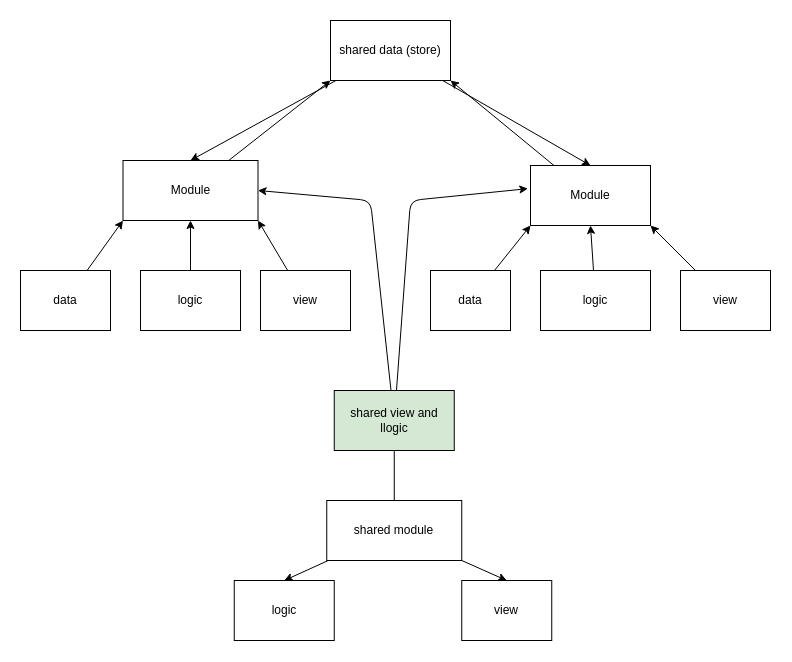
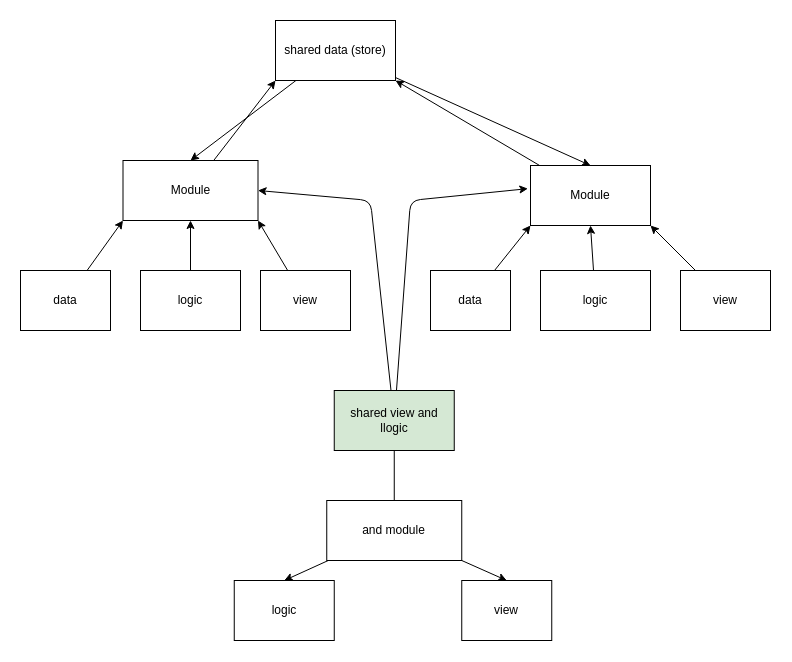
node "shared data (store)": moved (391, 51) -> (336, 51)
node "shared module": label "shared module" -> "and module"
